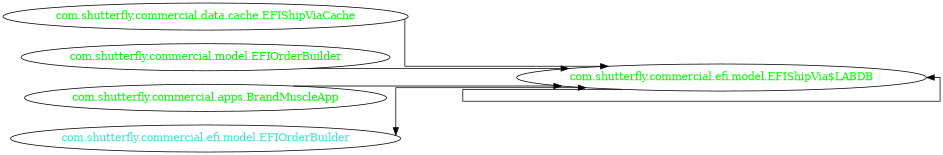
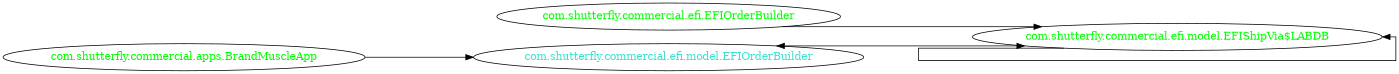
node "com.shutterfly.commercial.data.cache.EFIShipViaCache": removed
node "com.shutterfly.commercial.model.EFIOrderBuilder": label "com.shutterfly.commercial.model.EFIOrderBuilder" -> "com.shutterfly.commercial.efi.EFIOrderBuilder"
edge "com.shutterfly.commercial.apps.BrandMuscleApp" -> "com.shutterfly.commercial.efi.model.EFIShipVia$LABDB": now "com.shutterfly.commercial.apps.BrandMuscleApp" -> "com.shutterfly.commercial.efi.model.EFIOrderBuilder"
